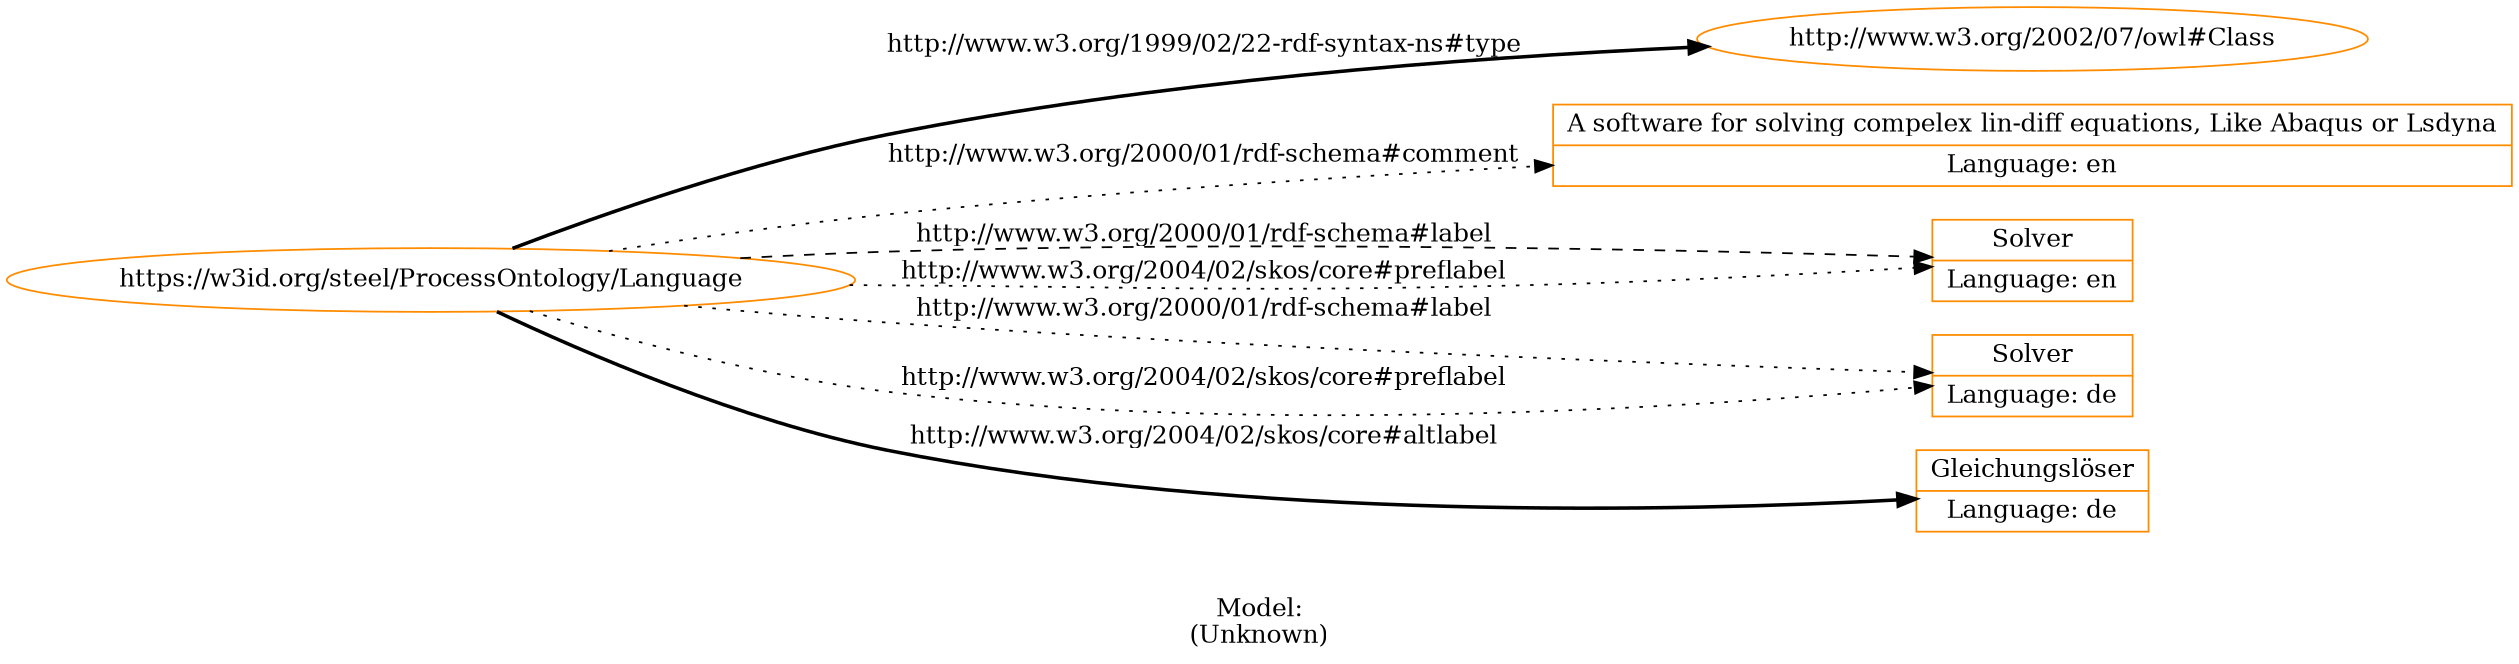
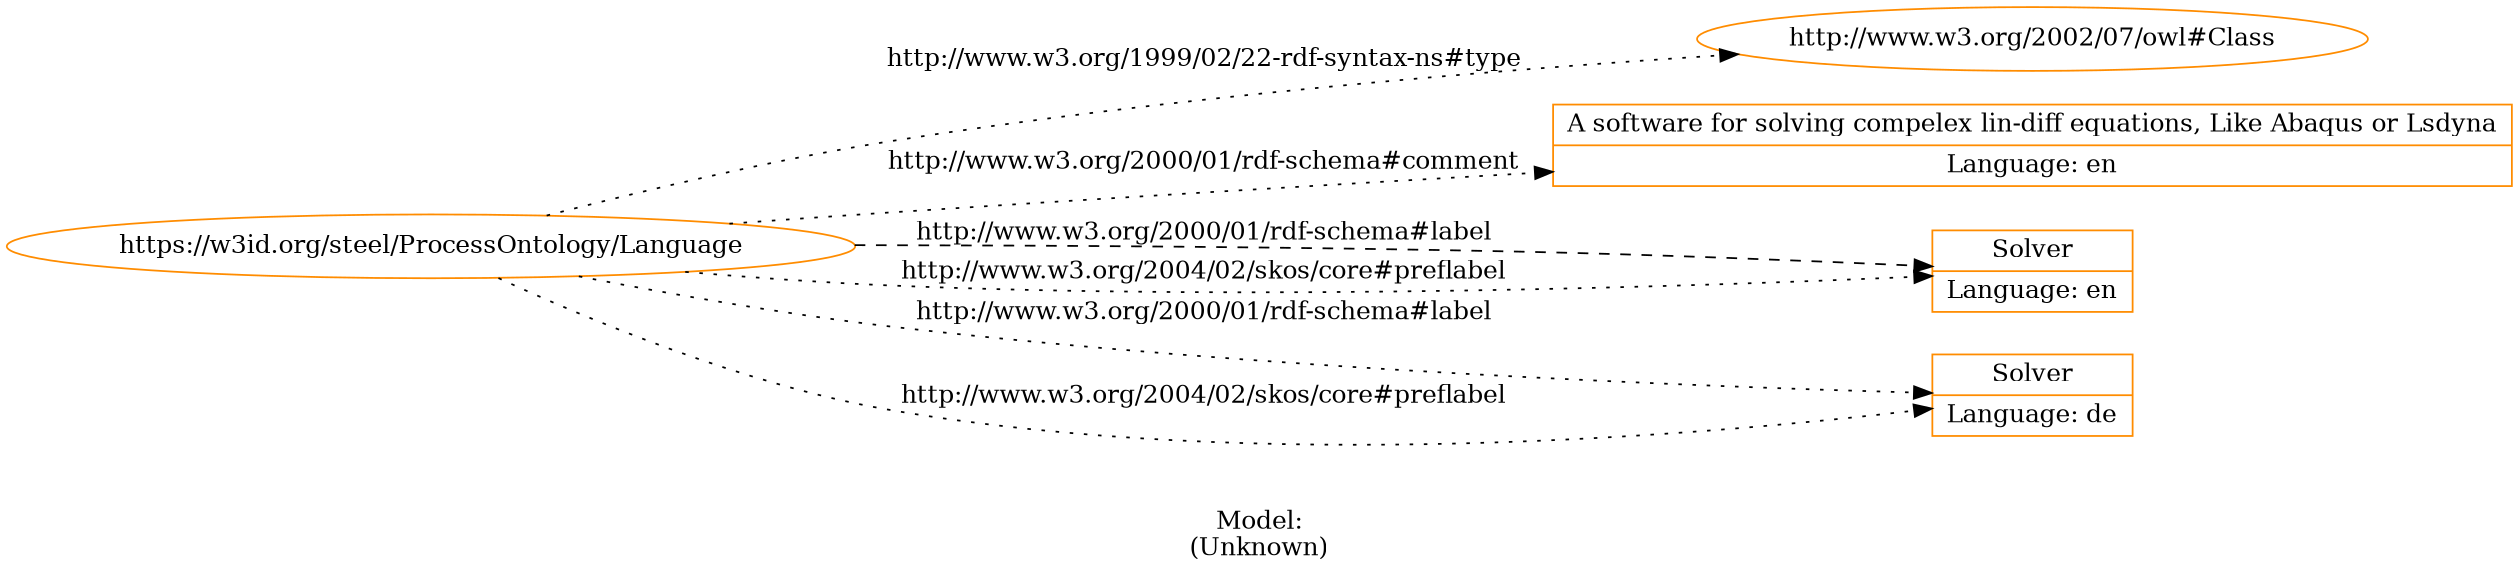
edge "https://w3id.org/steel/ProcessOntology/Language" -> "http://www.w3.org/2002/07/owl#Class": style bold -> dotted
node "Gleichungslöser": removed
